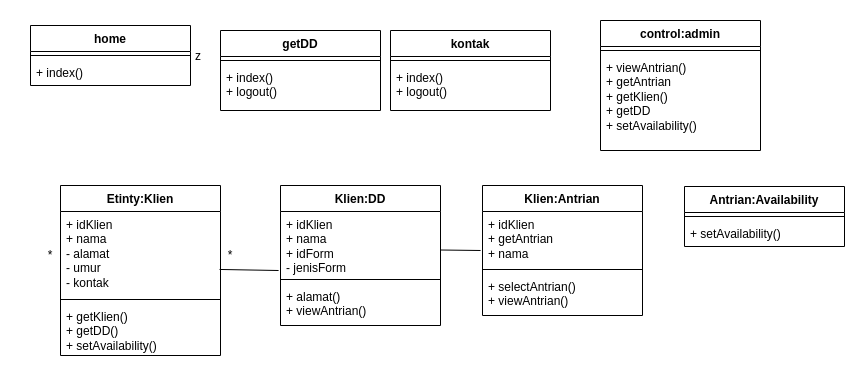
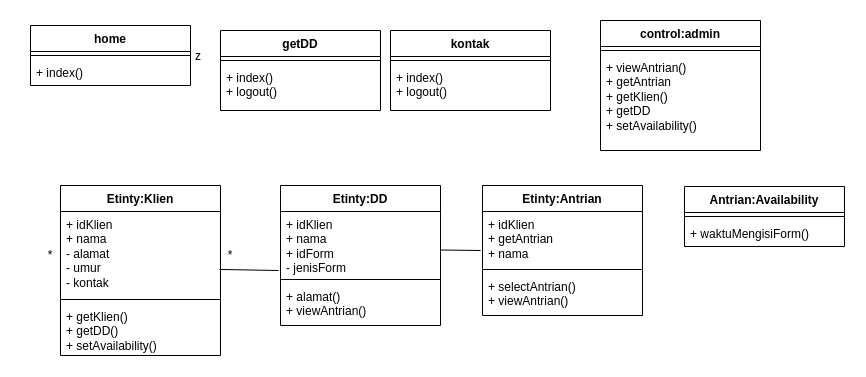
node "Klien:DD": label "Klien:DD" -> "Etinty:DD"
node "Klien:Antrian": label "Klien:Antrian" -> "Etinty:Antrian"
node "+ setAvailability()": label "+ setAvailability()" -> "+ waktuMengisiForm()"
